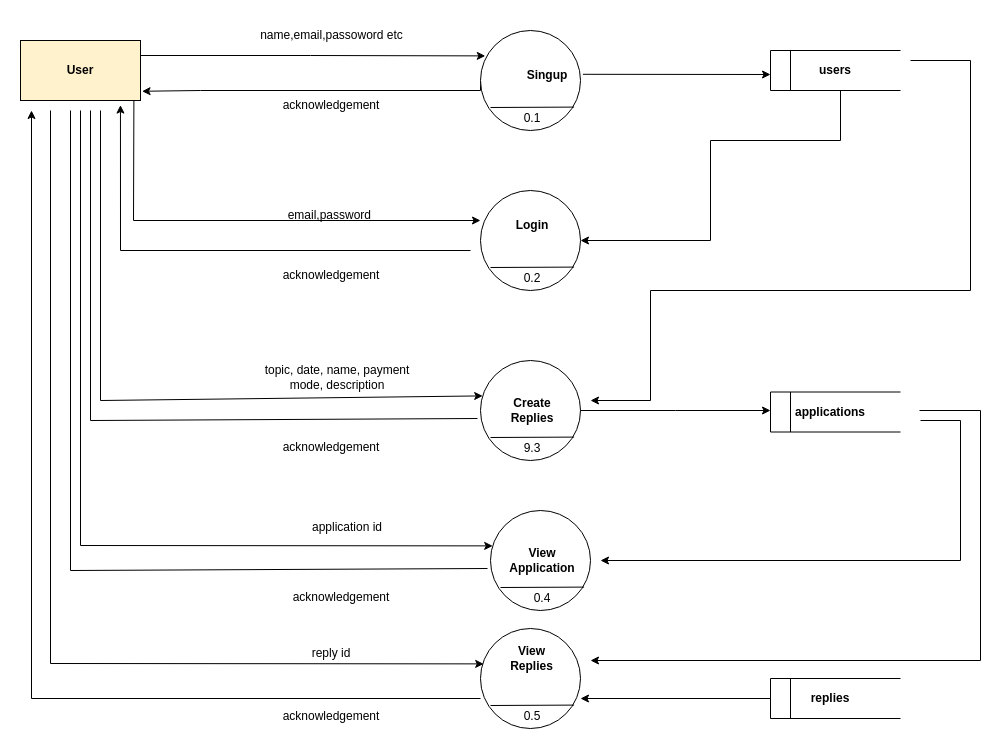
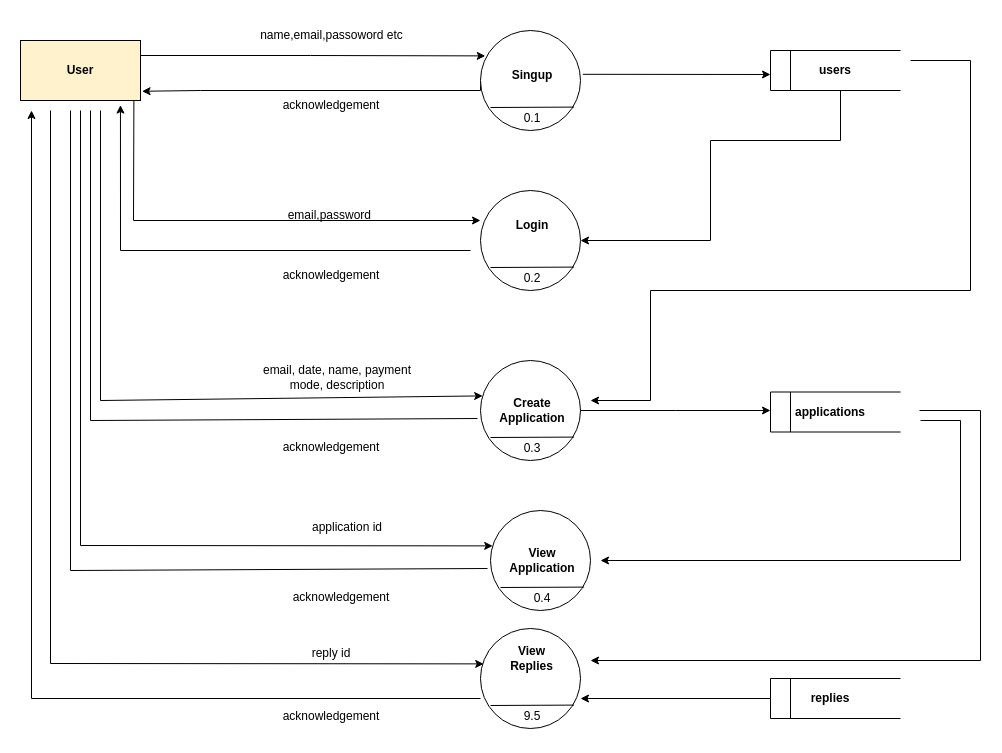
node "Singup": moved (548, 76) -> (533, 76)
node "topic, date, name, payment mode, description": label "topic, date, name, payment mode, description" -> "email, date, name, payment mode, description"
node "Create Replies": label "Create Replies" -> "Create Application"
node "9.3": label "9.3" -> "0.3"
node "0.5": label "0.5" -> "9.5"
